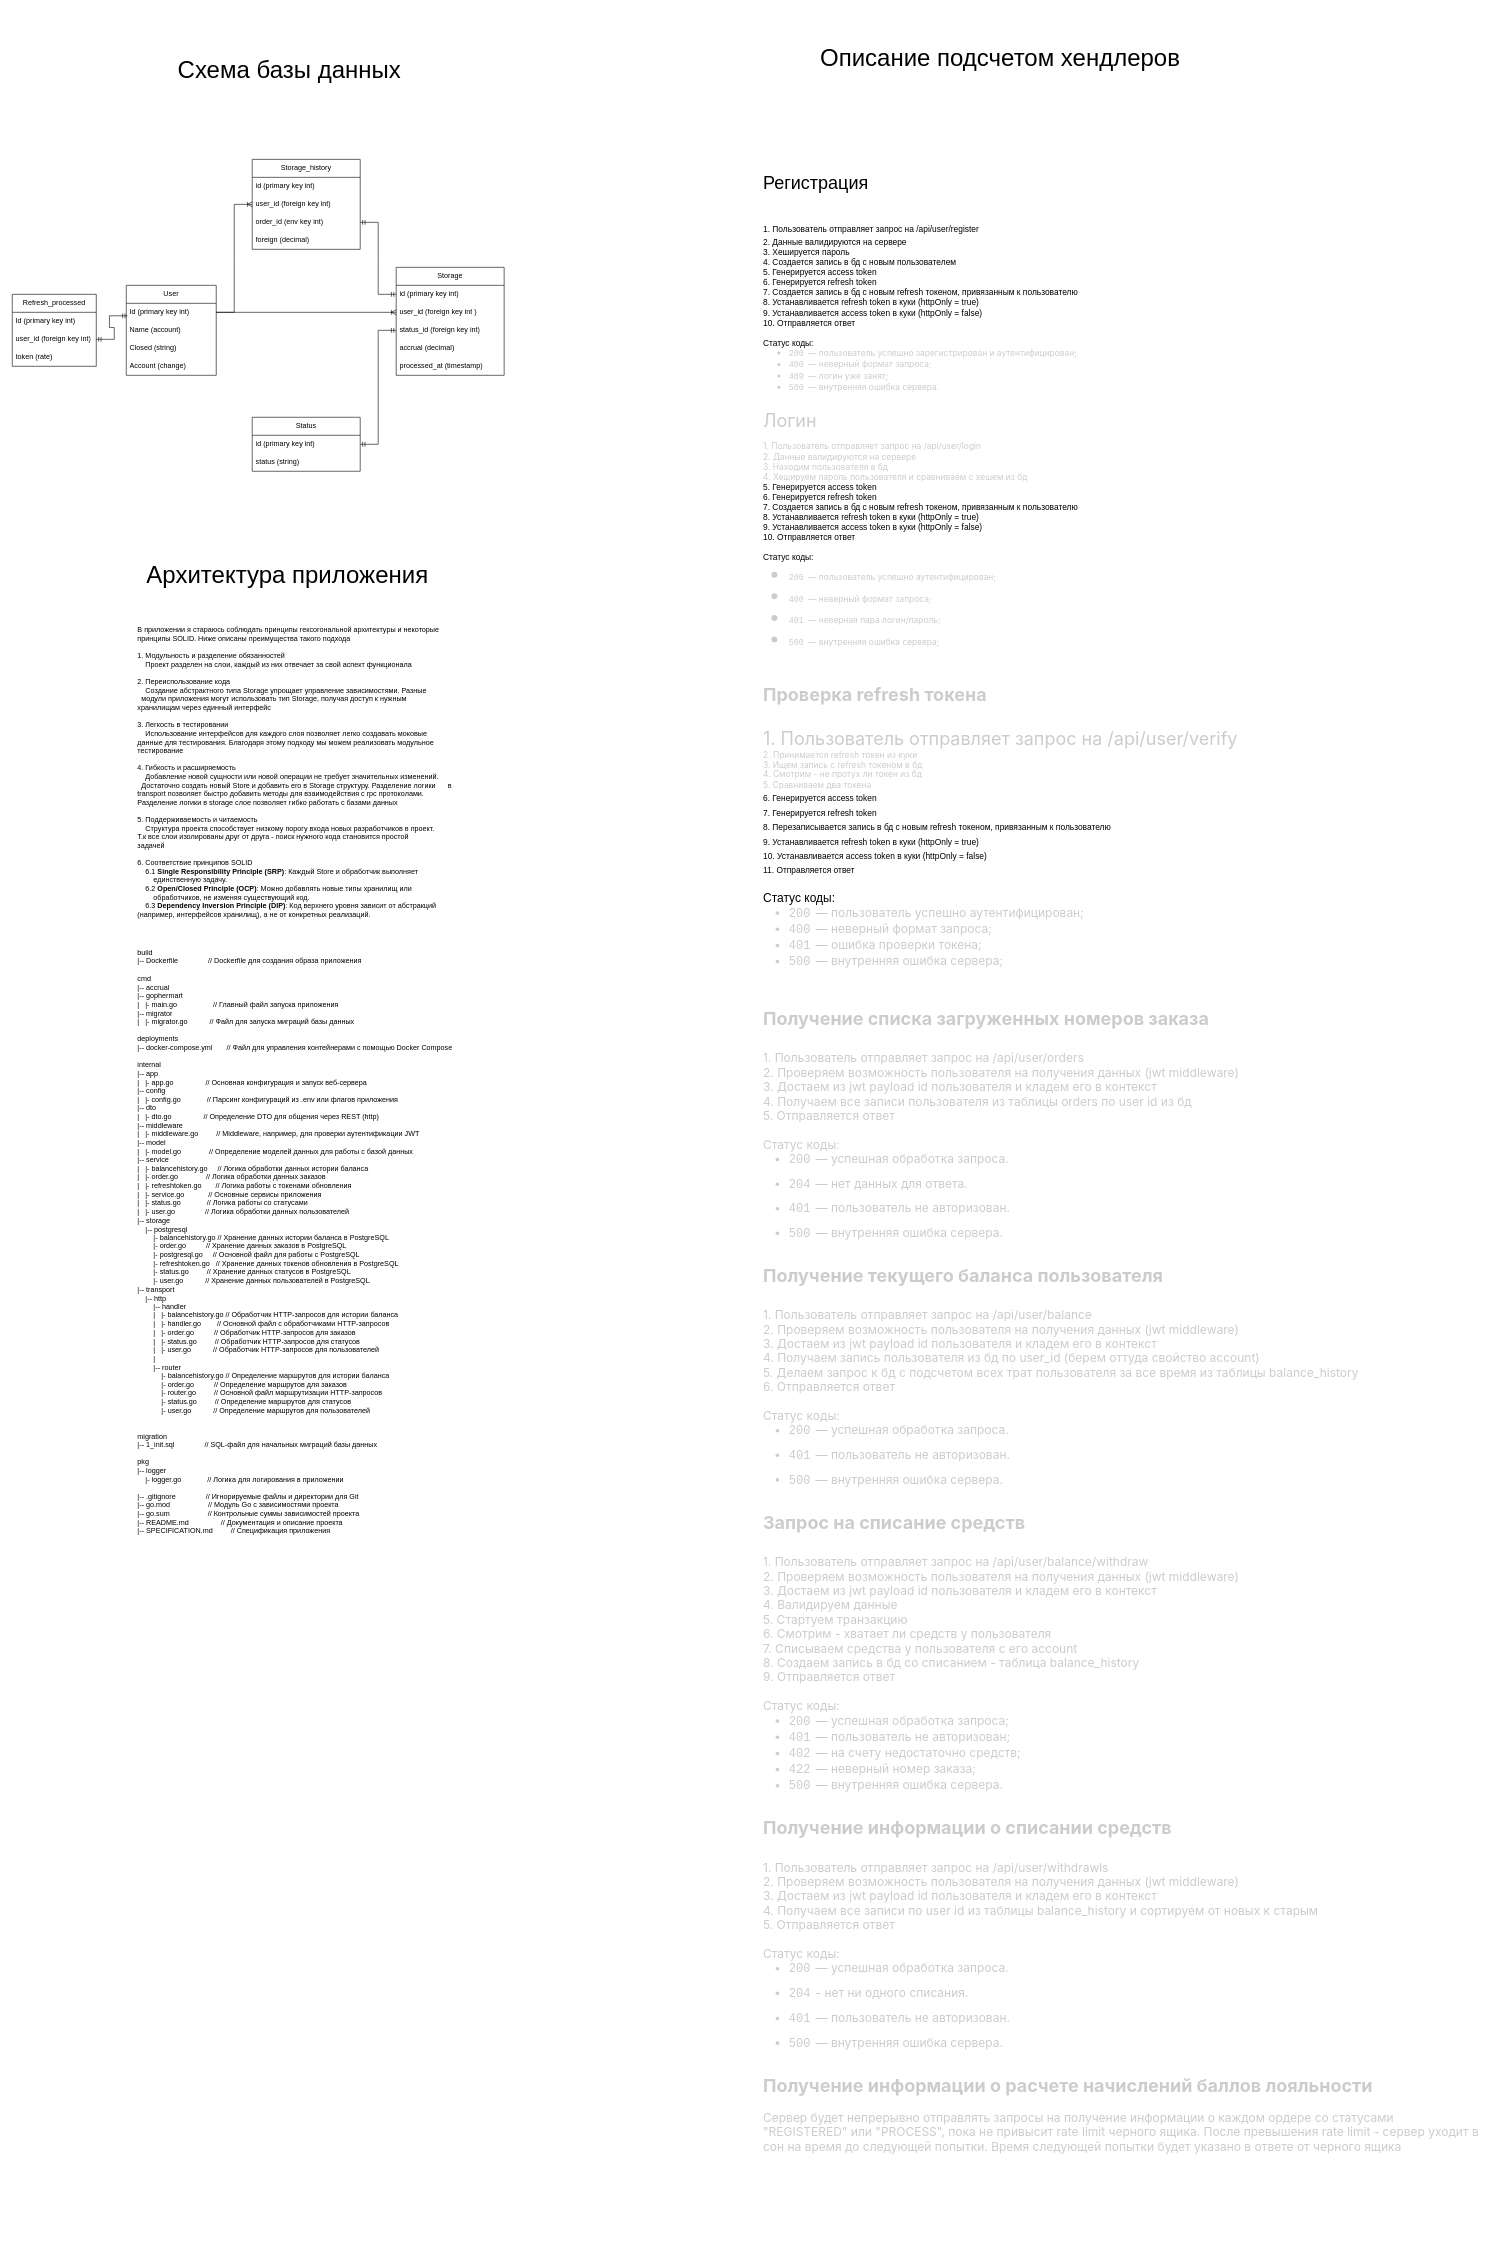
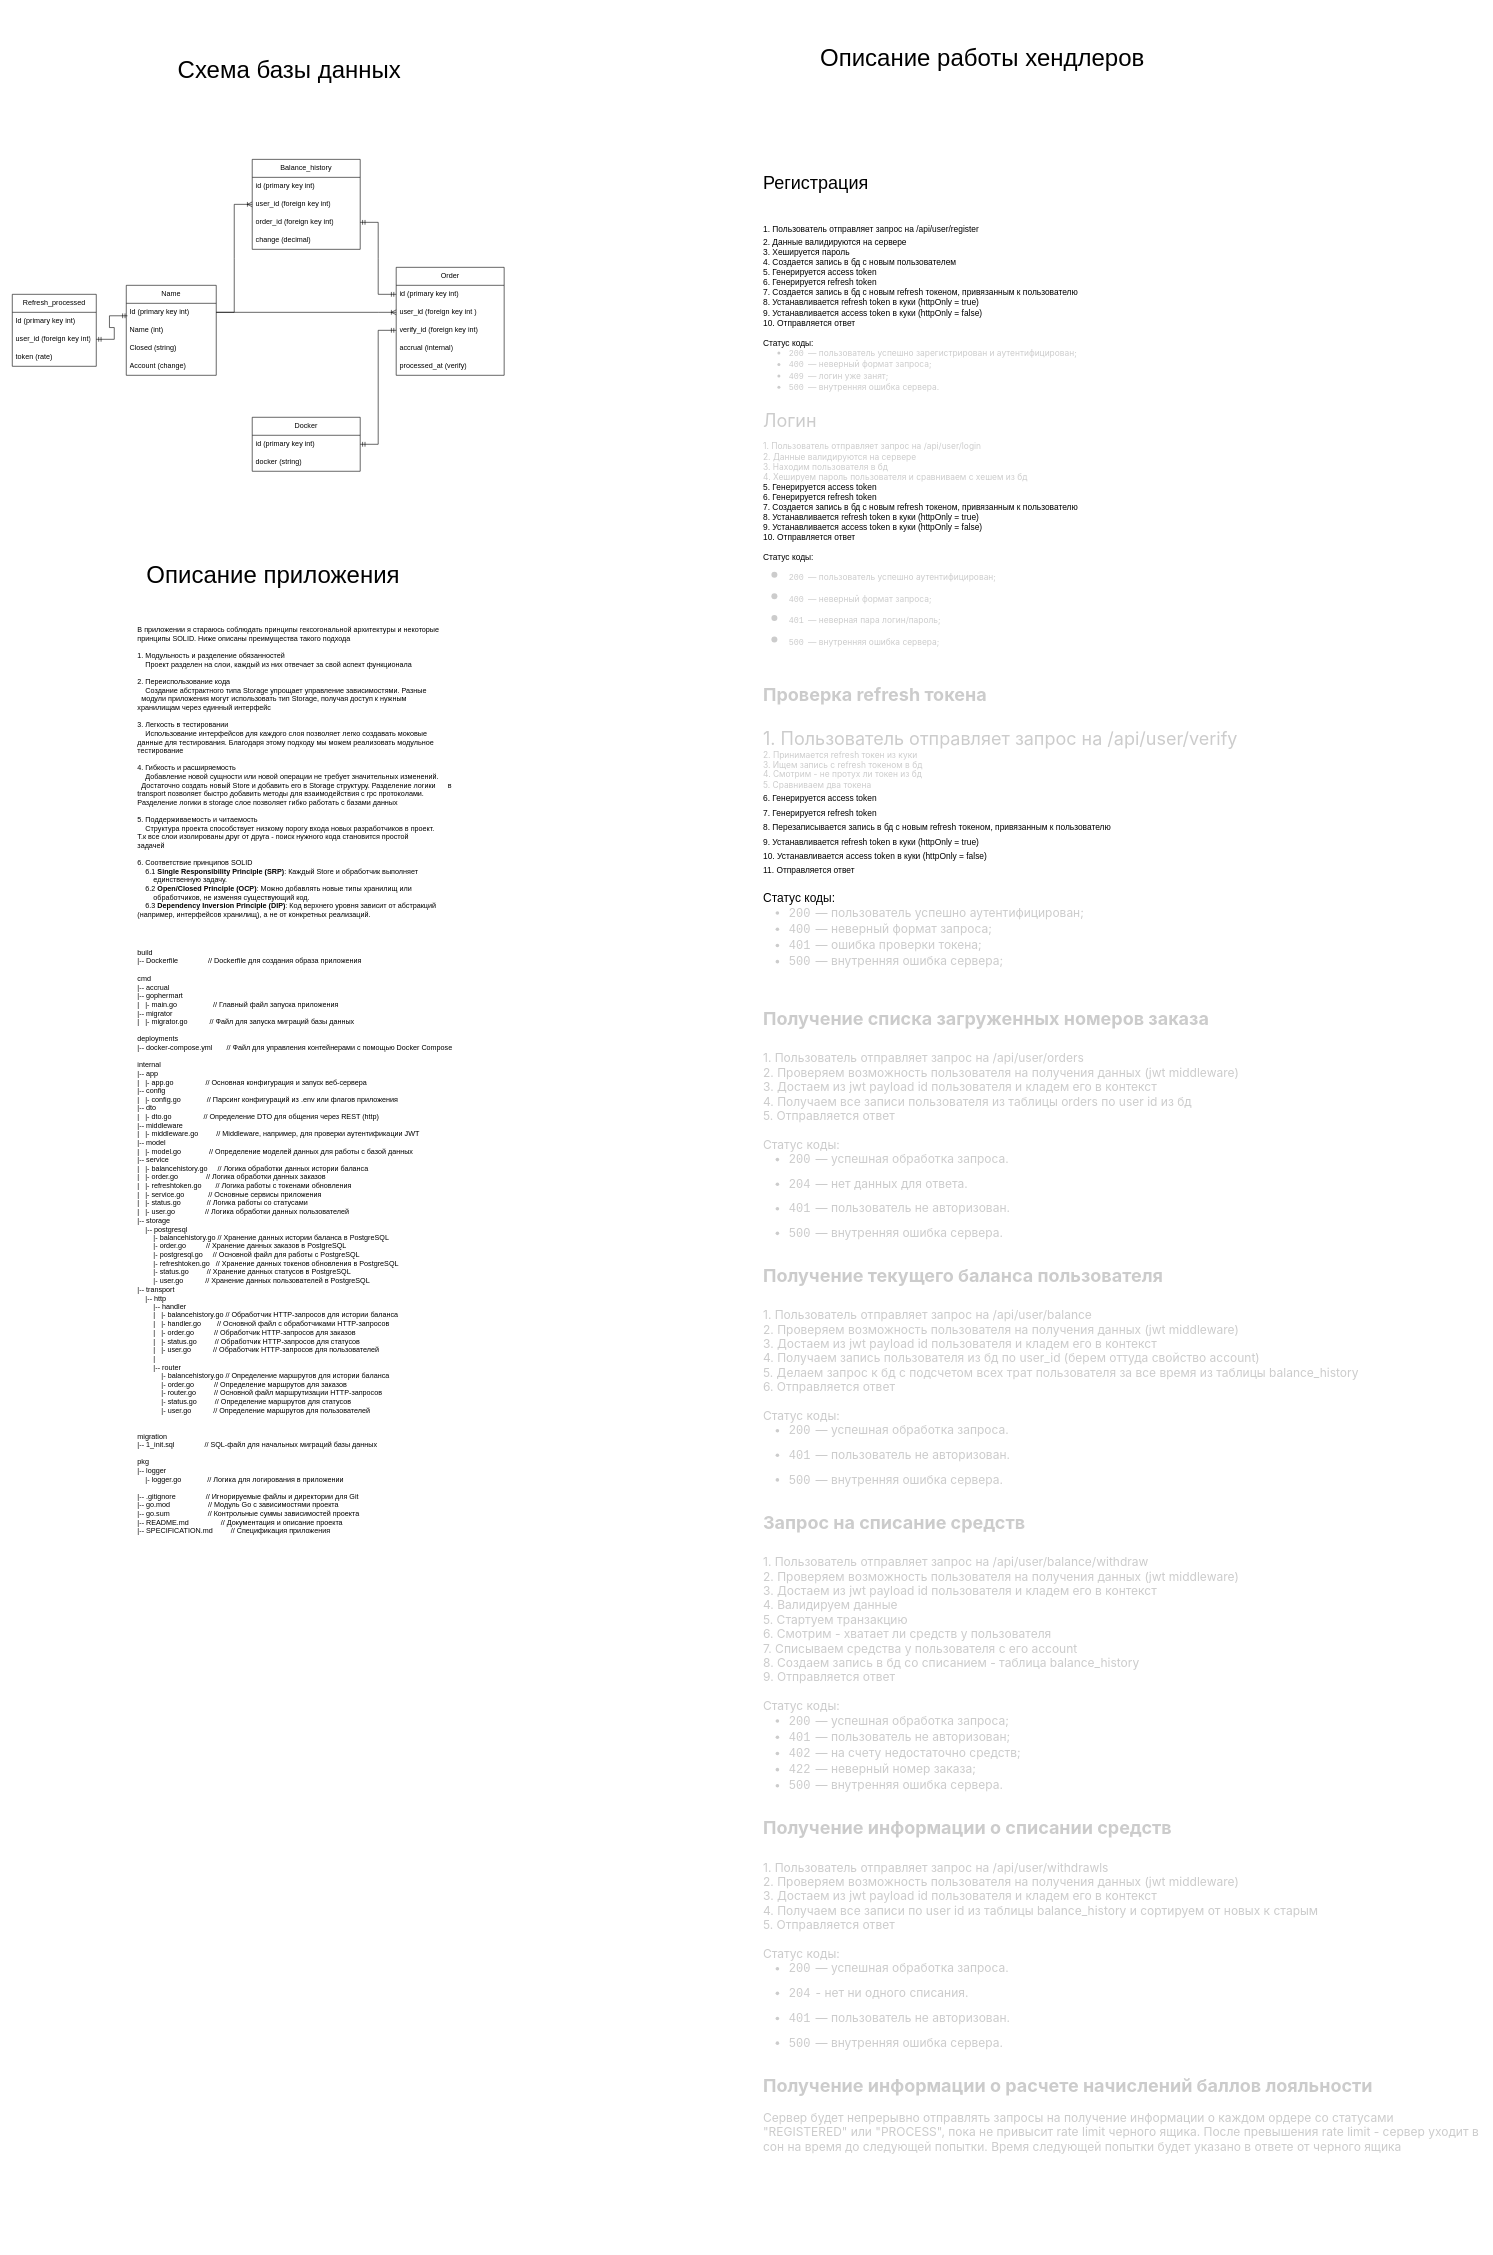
node "Описание подсчетом хендлеров": label "Описание подсчетом хендлеров" -> "Описание работы хендлеров"
node "Storage_history": label "Storage_history" -> "Balance_history"
node "order_id (env key int)": label "order_id (env key int)" -> "order_id (foreign key int)"
node "foreign (decimal)": label "foreign (decimal)" -> "change (decimal)"
node "Storage": label "Storage" -> "Order"
node "User": label "User" -> "Name"
node "Name (account)": label "Name (account)" -> "Name (int)"
node "status_id (foreign key int)": label "status_id (foreign key int)" -> "verify_id (foreign key int)"
node "accrual (decimal)": label "accrual (decimal)" -> "accrual (internal)"
node "processed_at (timestamp)": label "processed_at (timestamp)" -> "processed_at (verify)"
node "Status": label "Status" -> "Docker"
node "status (string)": label "status (string)" -> "docker (string)"
node "Архитектура приложения": label "Архитектура приложения" -> "Описание приложения"
